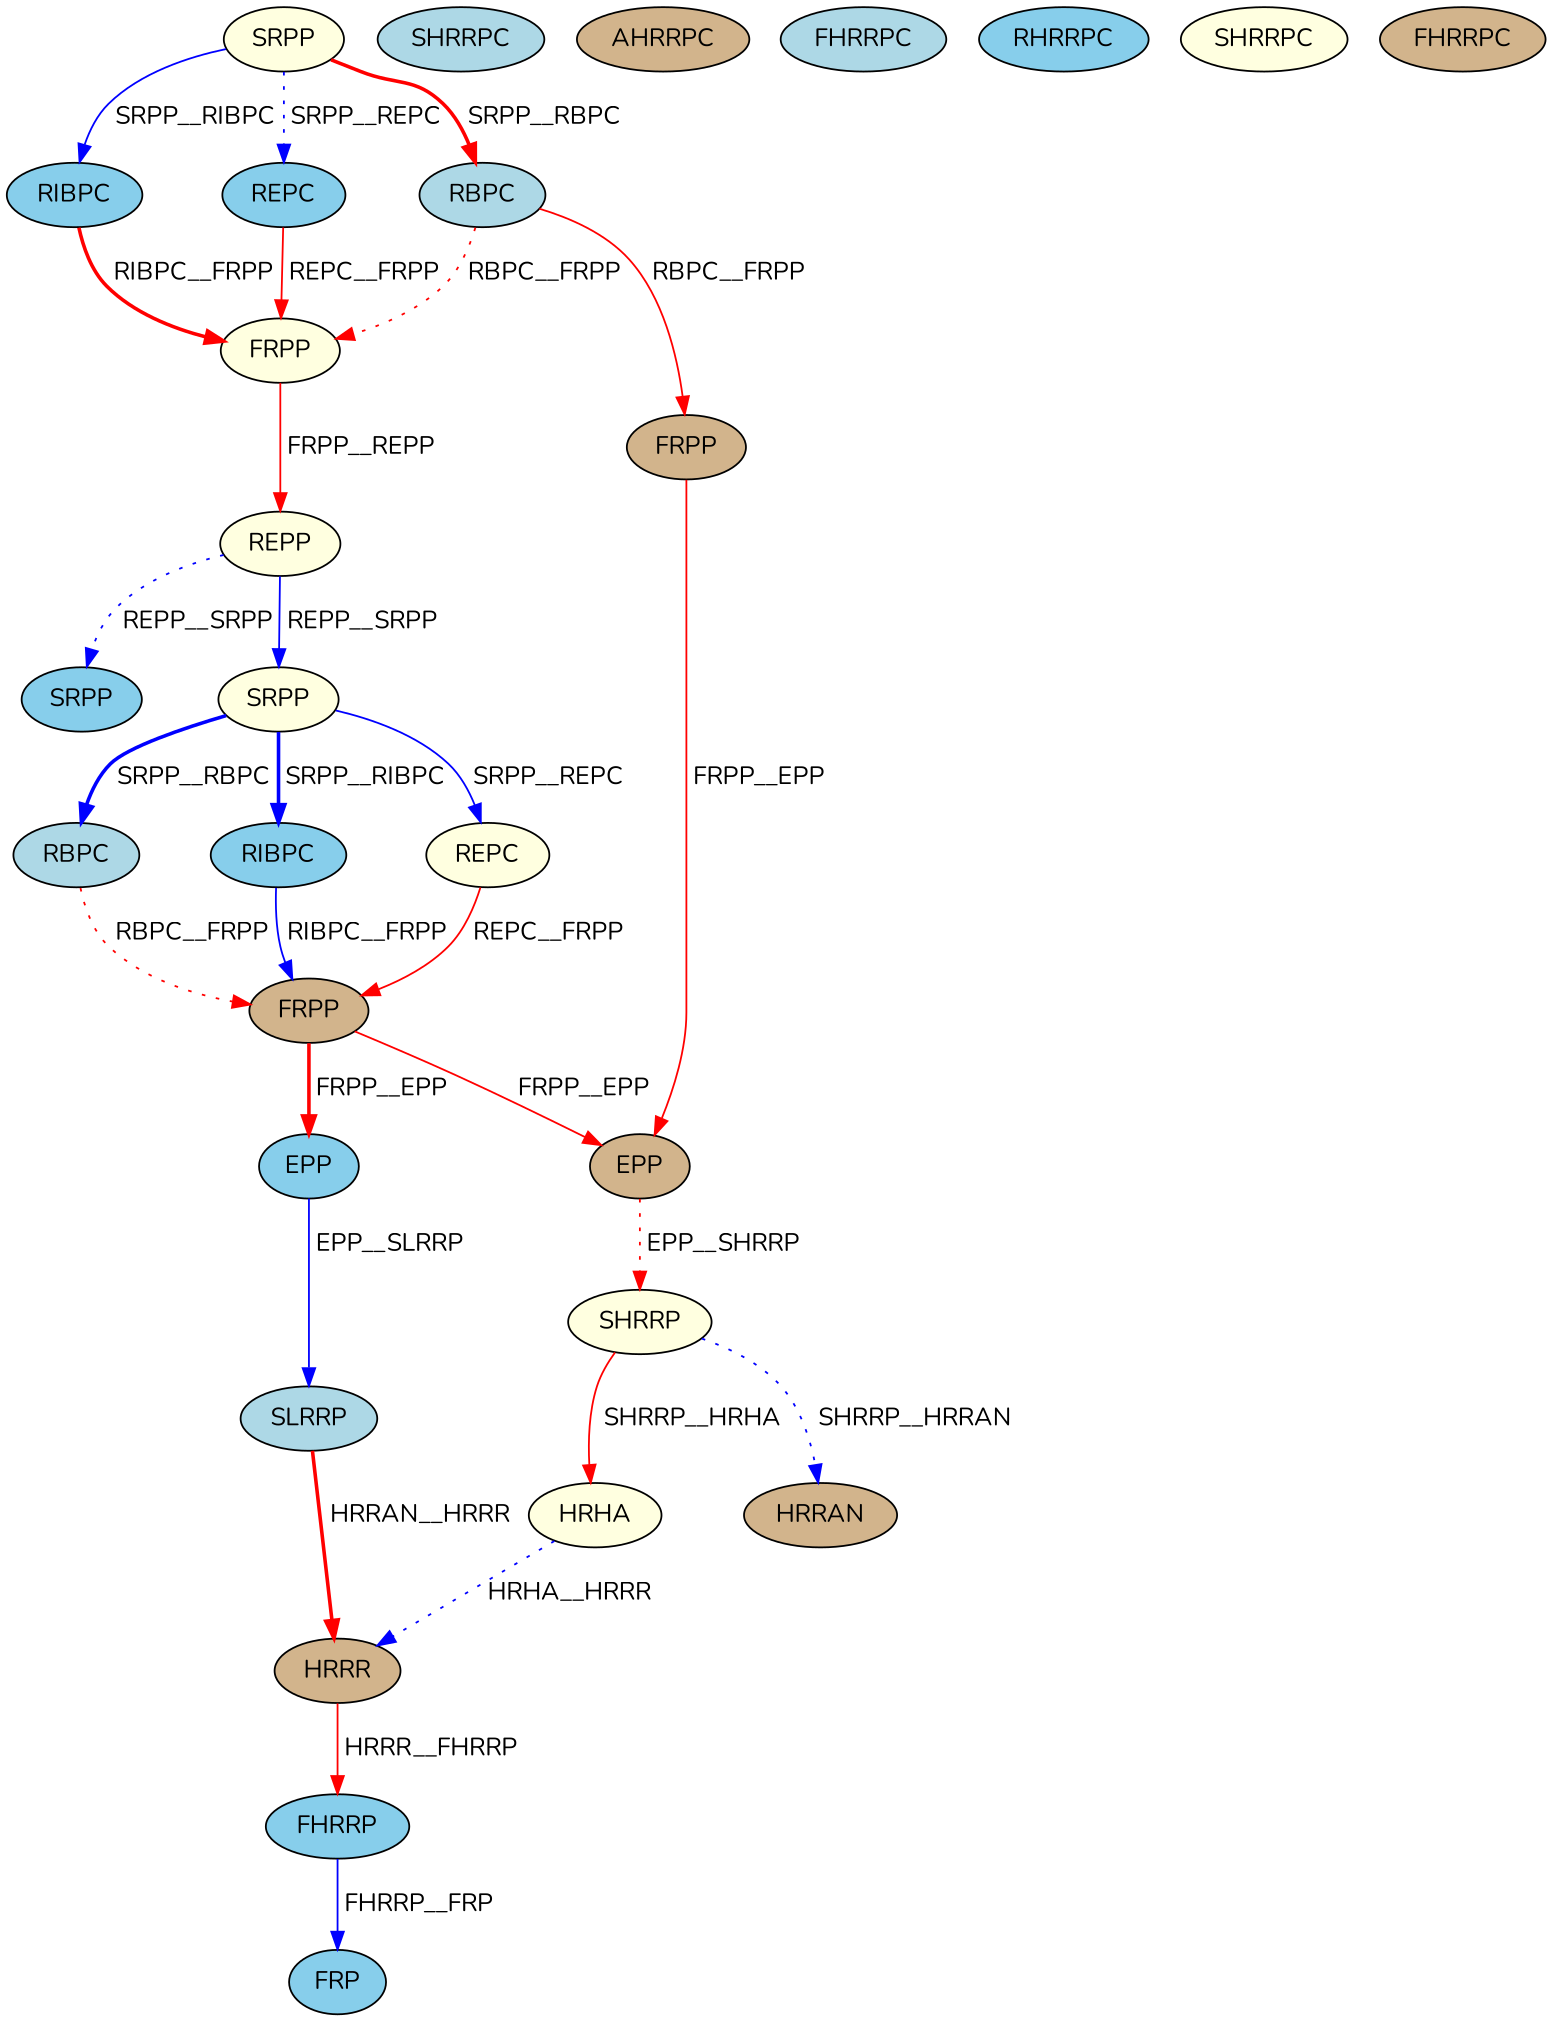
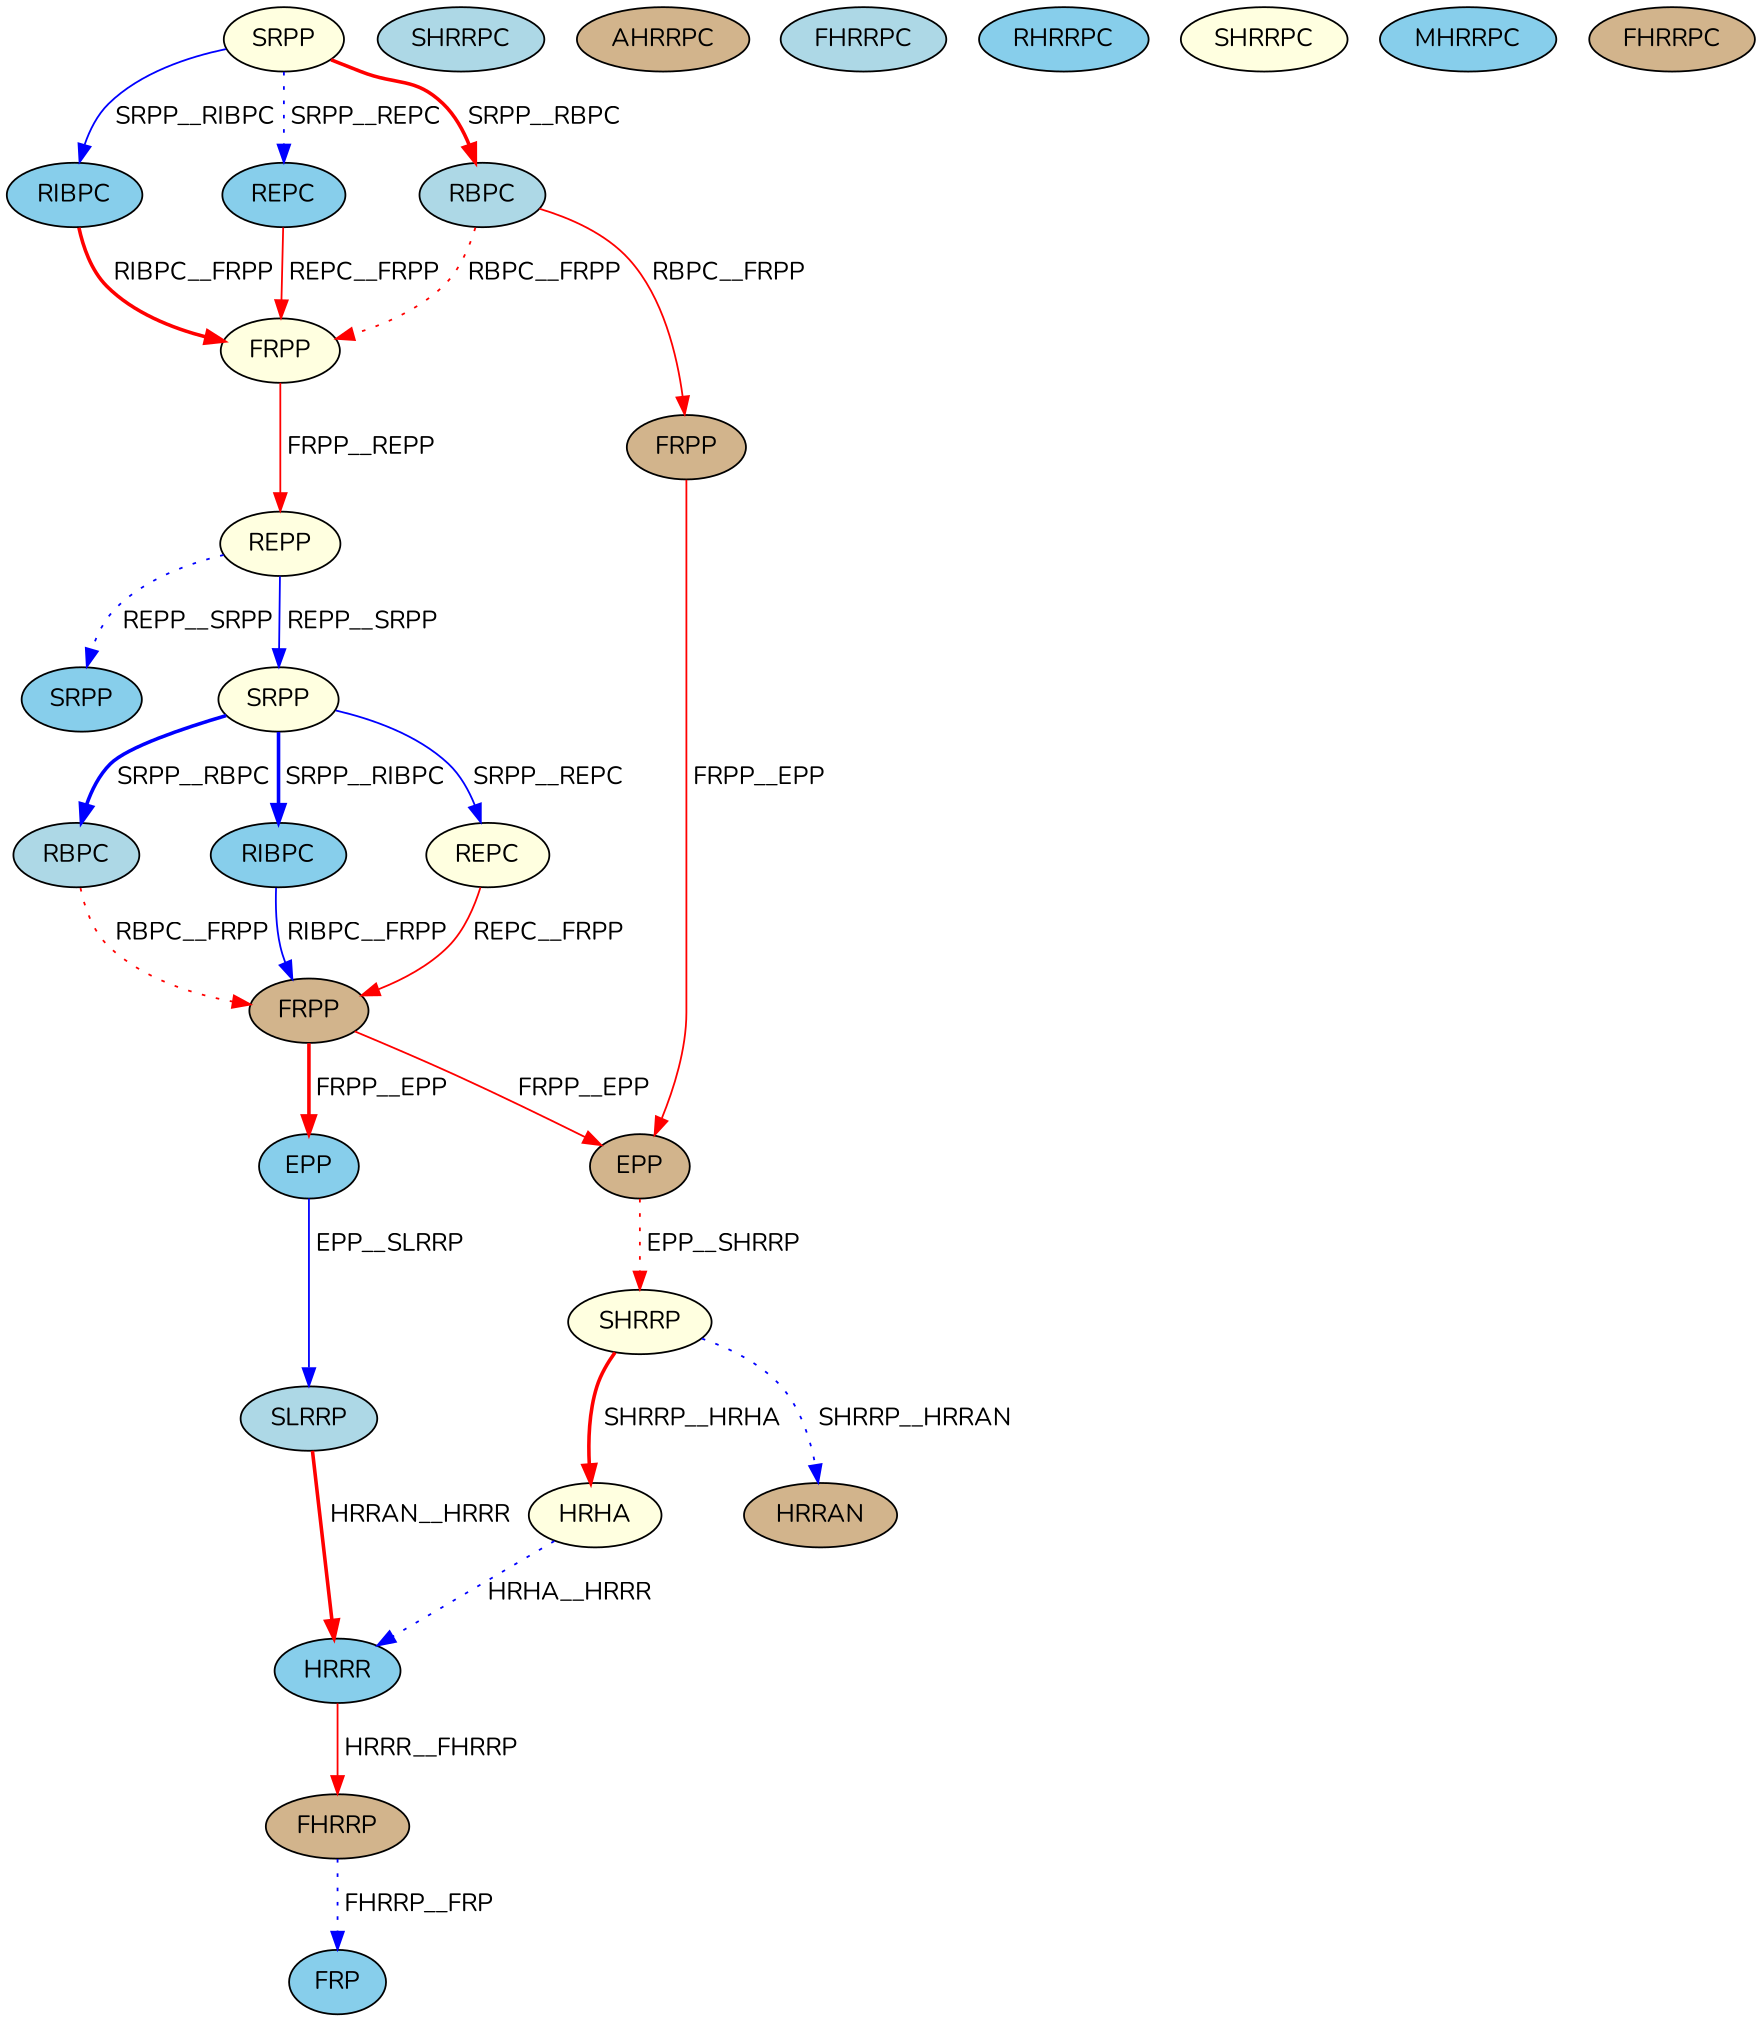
node "MHRRPC": added
edge "SHRRP" -> "HRHA": style solid -> bold
node "HRRR": fillcolor tan -> skyblue
node "FHRRP": fillcolor skyblue -> tan
edge "FHRRP" -> "FRP": style solid -> dotted
